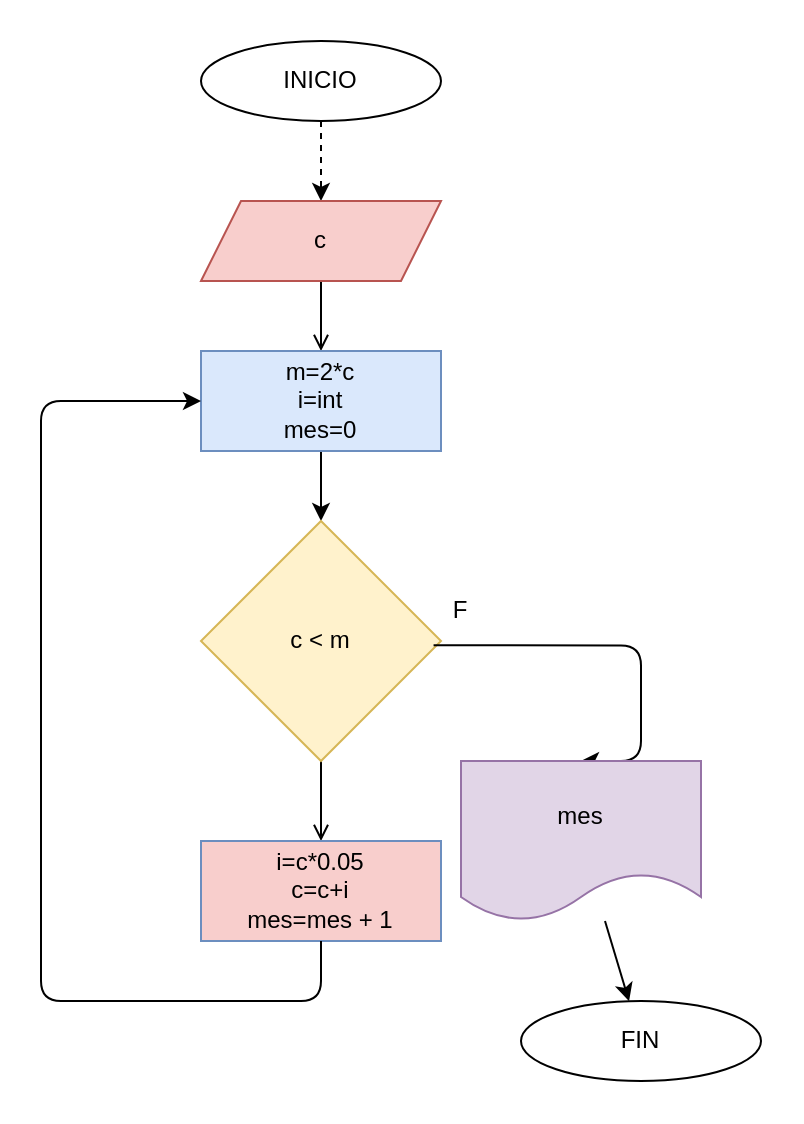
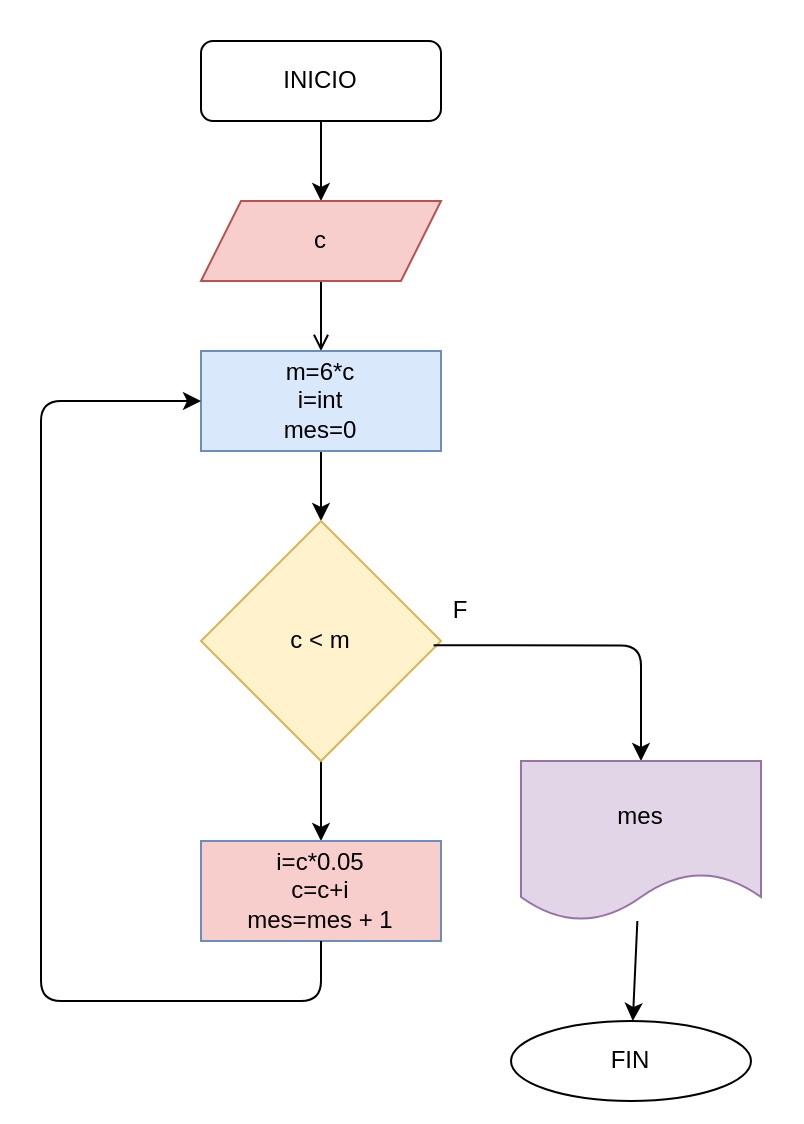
node "INICIO": shape ellipse -> rounded rectangle
edge "INICIO" -> "c": style dashed -> solid
node "m=2*c i=int mes=0": label "m=2*c i=int mes=0" -> "m=6*c i=int mes=0"
edge "c < m" -> "i=c*0.05 c=c+i mes=mes + 1": arrowhead open -> classic
node "mes": moved (581, 841) -> (641, 841)
node "FIN": moved (641, 1041) -> (631, 1061)
